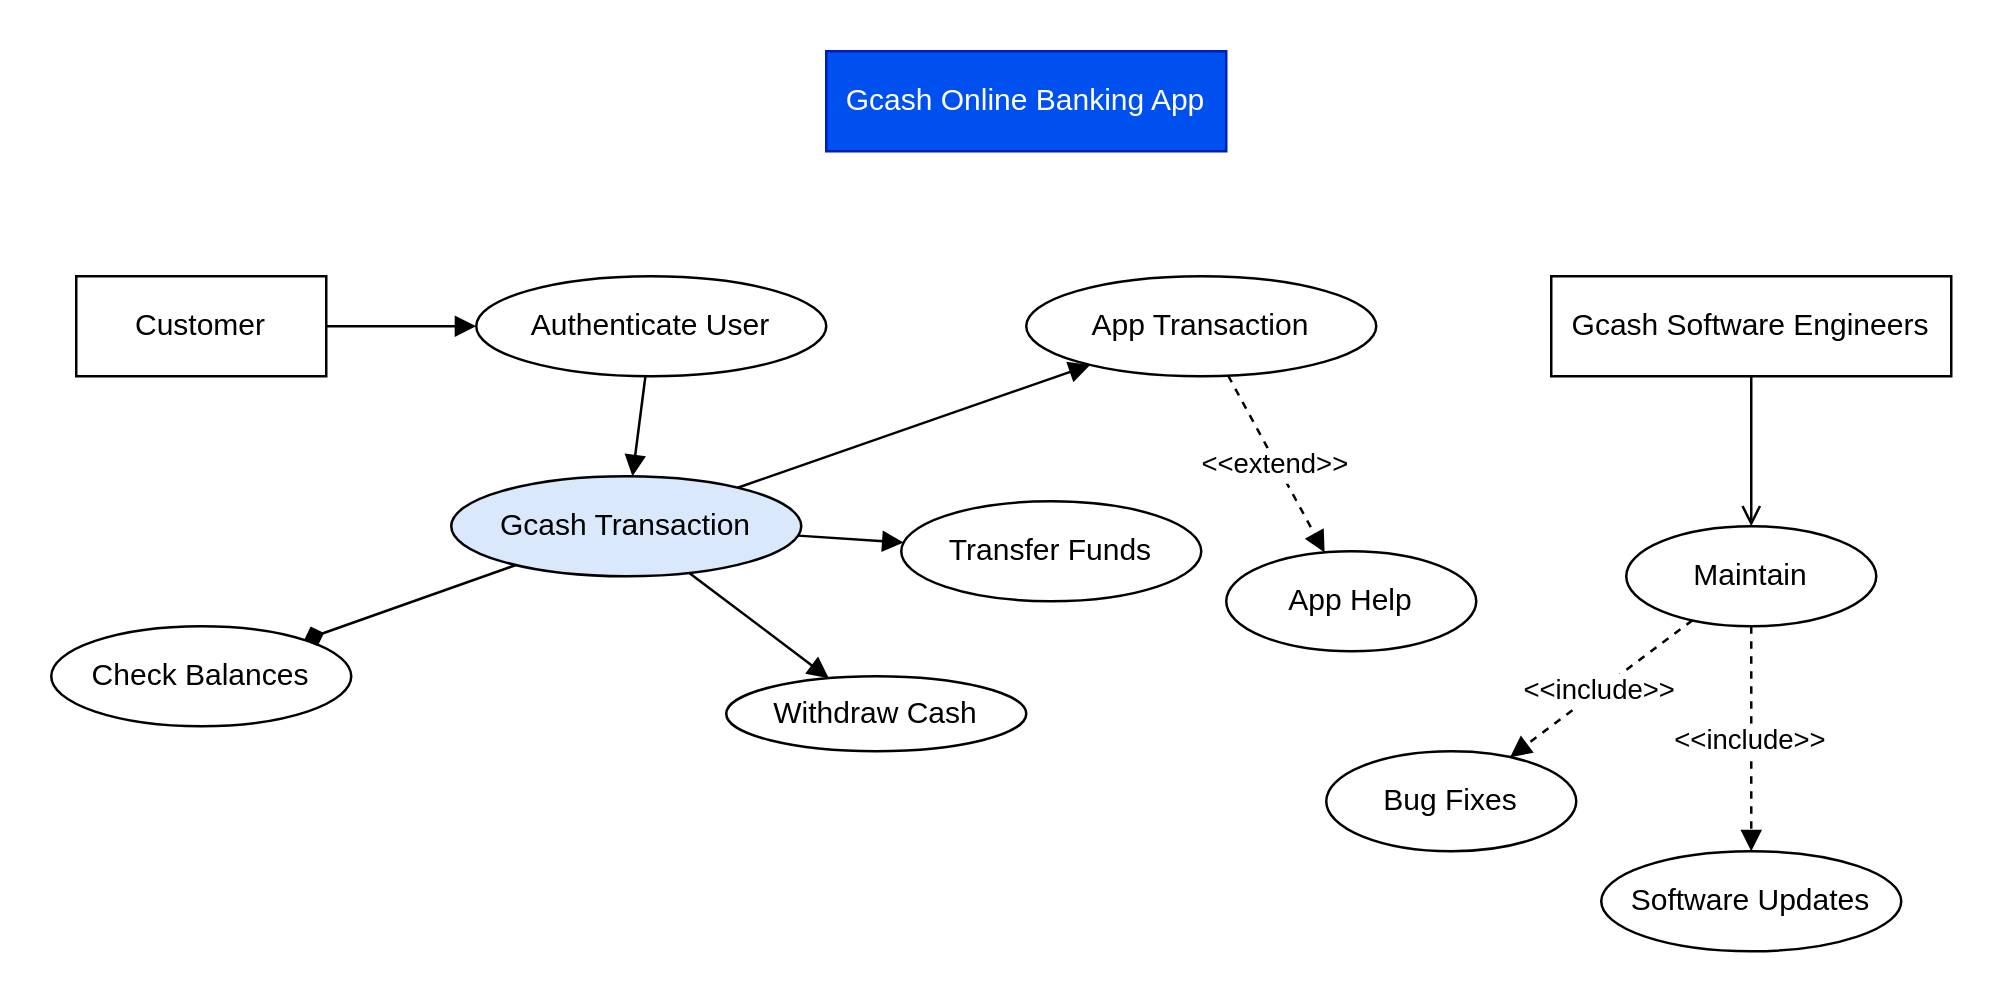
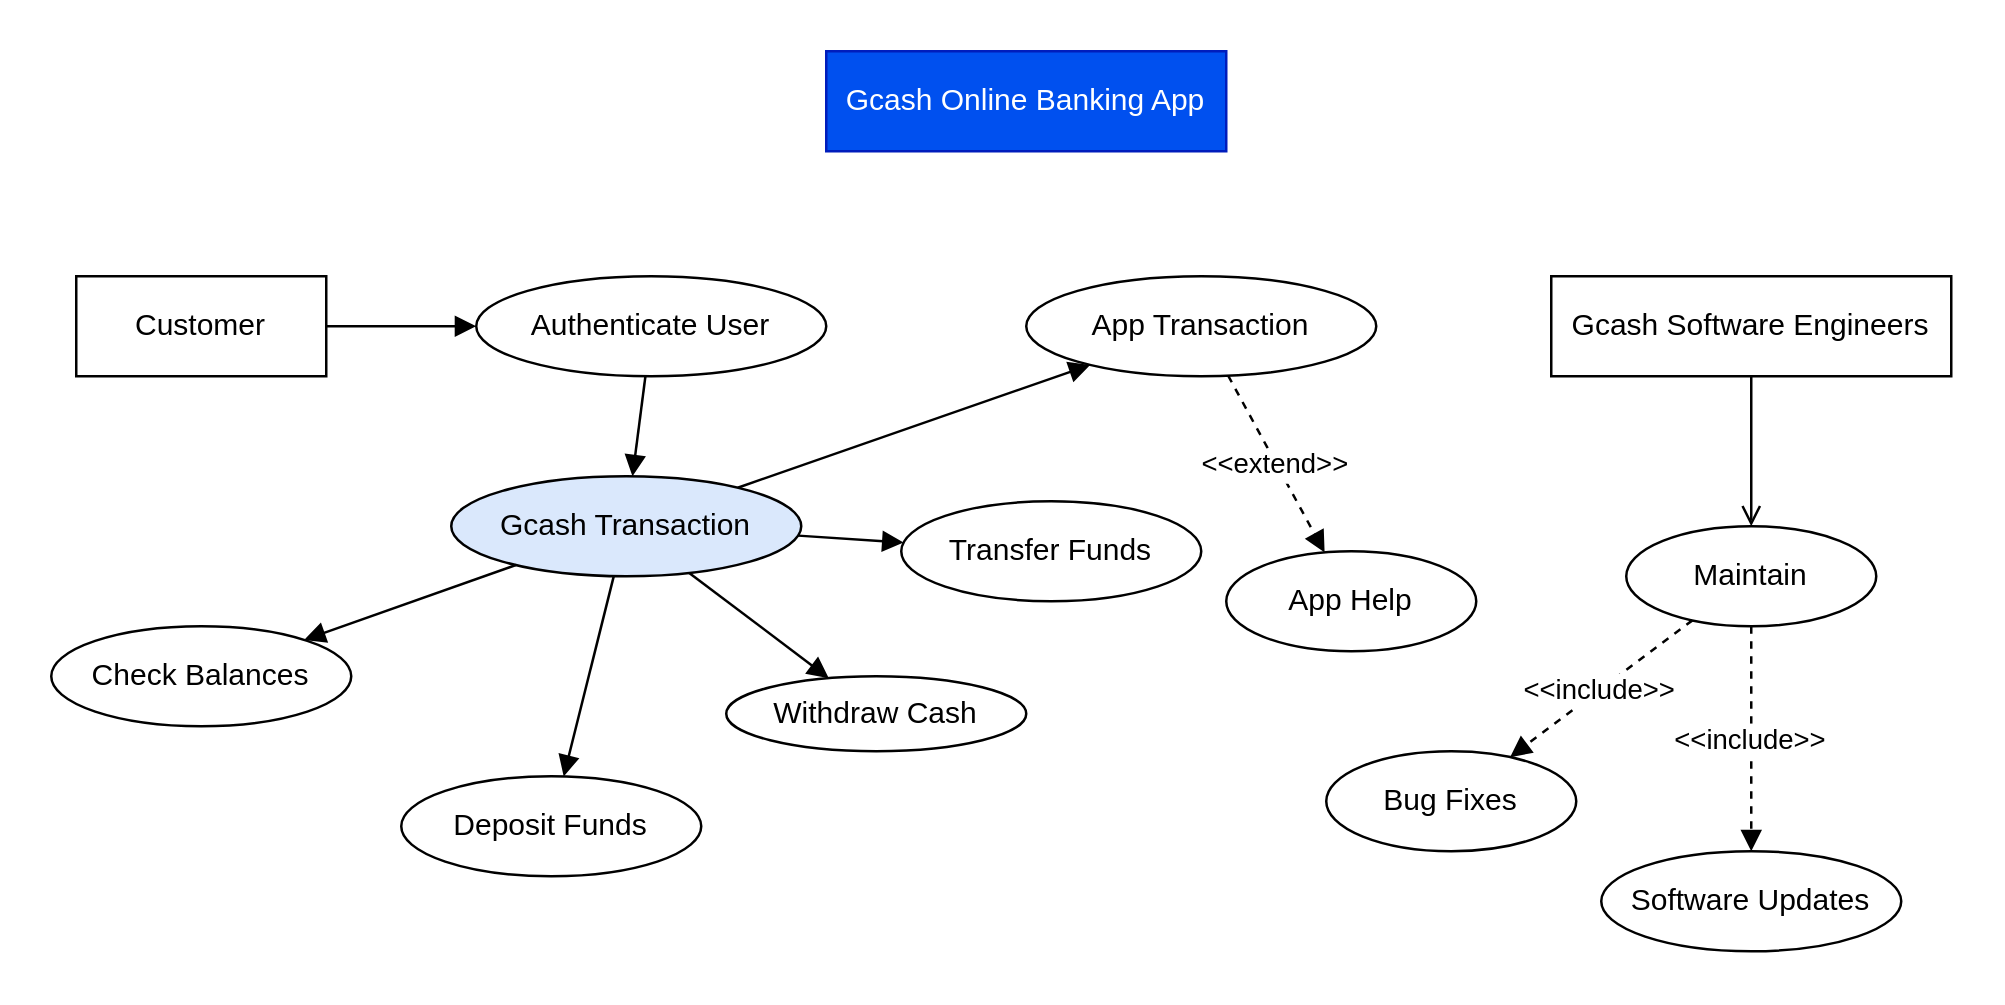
edge "Gcash Transaction" -> "Check Balances": arrowhead diamond -> block
edge "Gcash Transaction" -> "Deposit Funds": added
node "Deposit Funds": added
